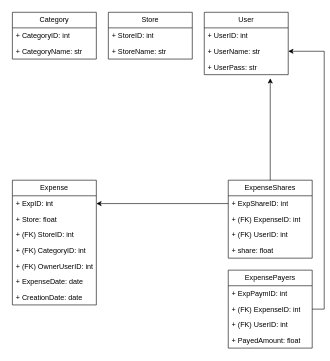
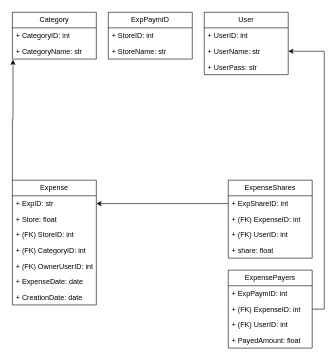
node "Store": label "Store" -> "ExpPaymID"
edge "ExpenseShares" -> "+ UserPass: str": removed
edge "Expense" -> "+ CategoryName: str": added
node "+ ExpID: int": label "+ ExpID: int" -> "+ ExpID: str"
